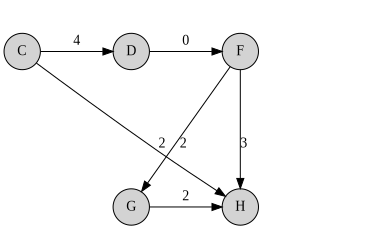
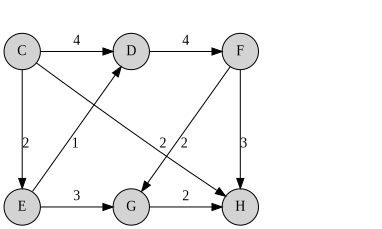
edge "D" -> "F": label "0" -> "4"
node "E": added
